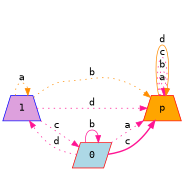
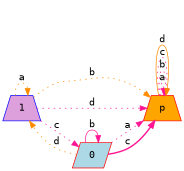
edge "0" -> "1": color deeppink -> darkorange
